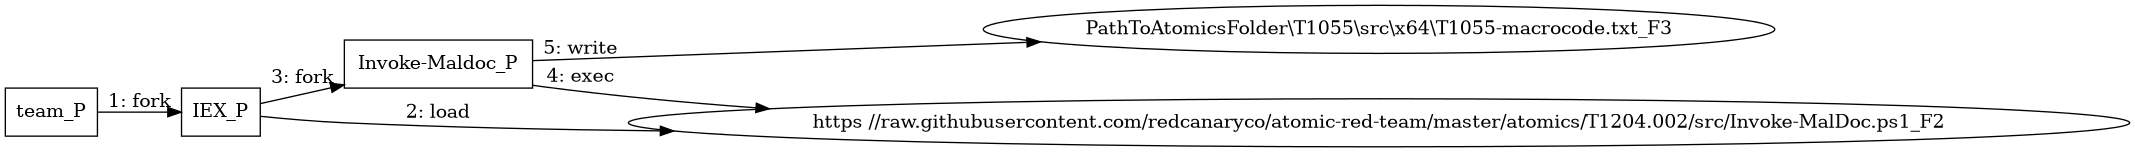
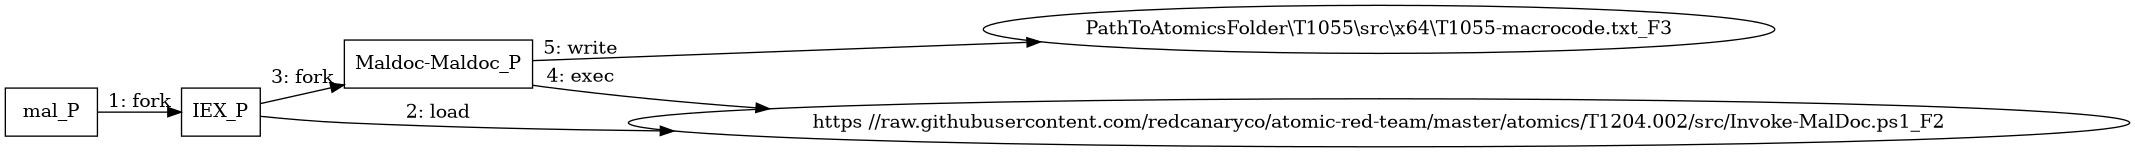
node "Invoke-Maldoc_P": label "Invoke-Maldoc_P" -> "Maldoc-Maldoc_P"
node "team_P": label "team_P" -> "mal_P"
